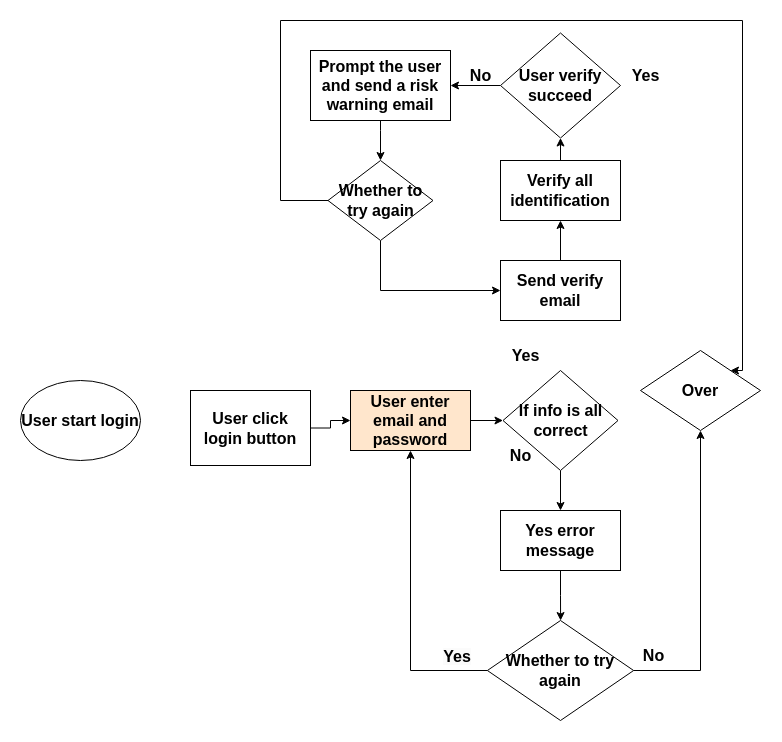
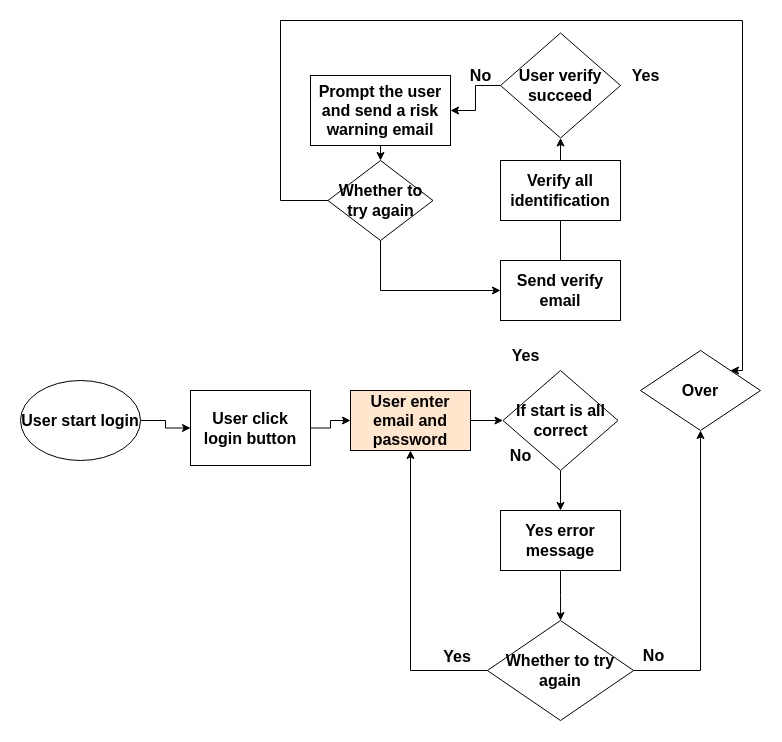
node "Prompt the user and send a risk warning email": moved (381, 86) -> (381, 111)
edge "Send verify email" -> "Verify all identification": arrowhead classic -> none
edge "User start login" -> "User click login button": added
node "If info is all correct": label "If info is all correct" -> "If start is all correct"
